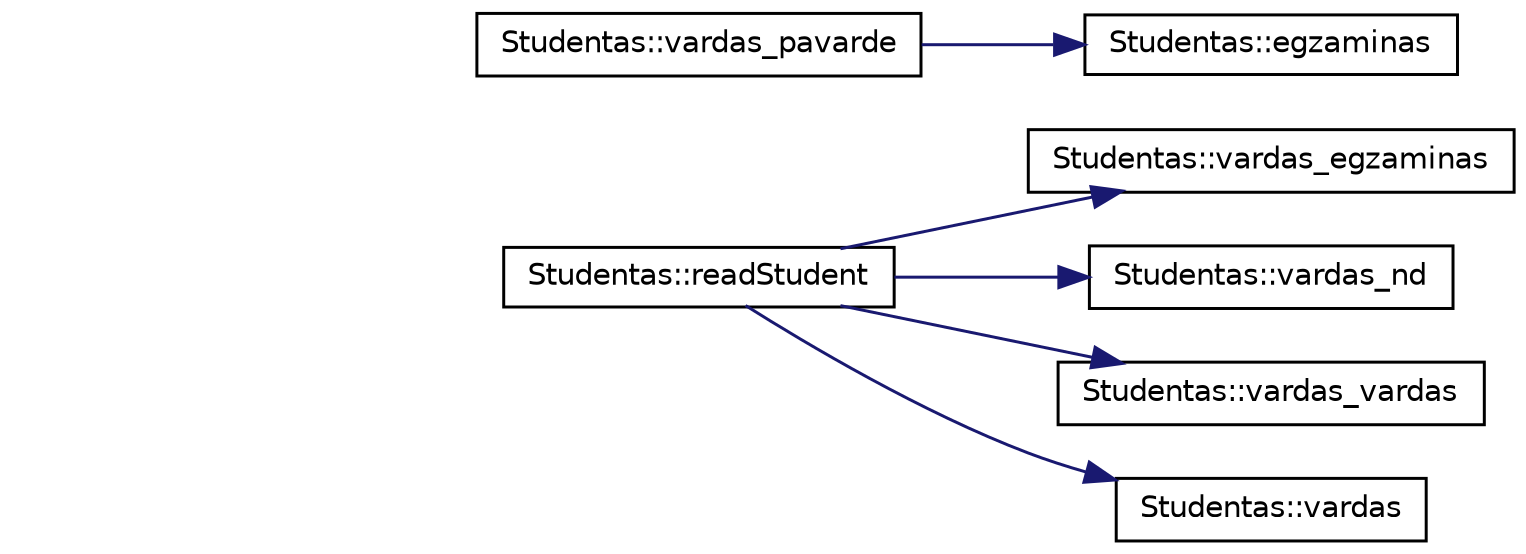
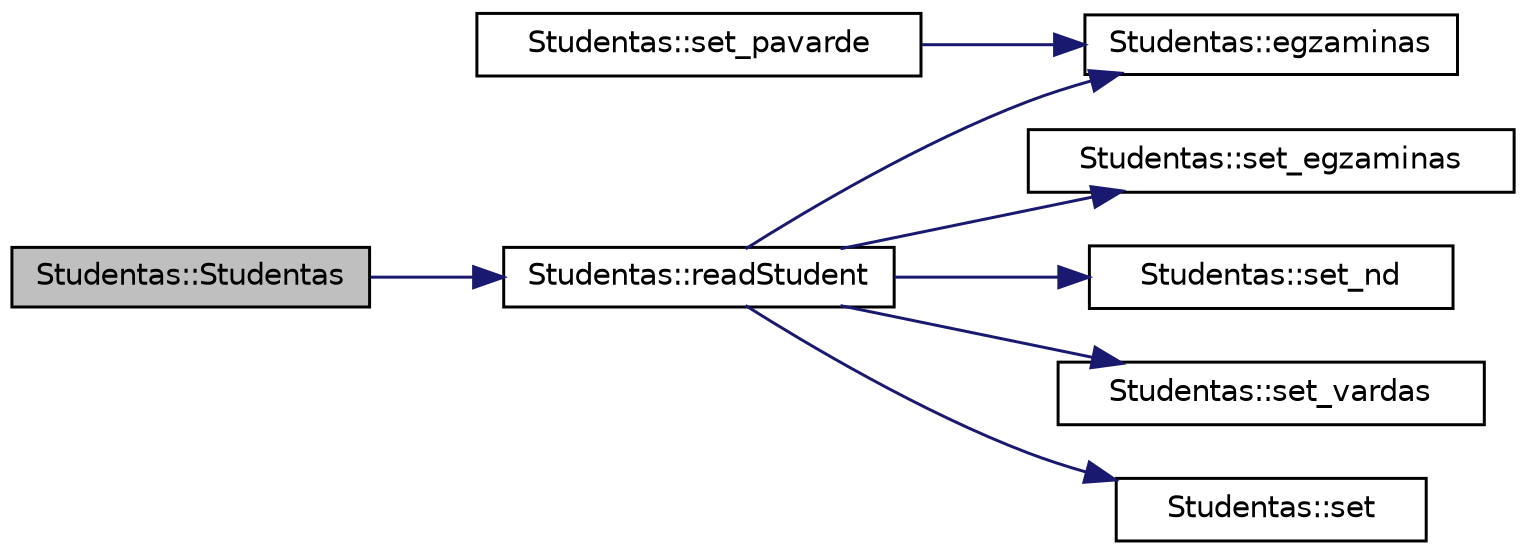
node "Studentas::vardas_pavarde": label "Studentas::vardas_pavarde" -> "Studentas::set_pavarde"
edge "Studentas::readStudent" -> "Studentas::egzaminas": added
node "Studentas::vardas_egzaminas": label "Studentas::vardas_egzaminas" -> "Studentas::set_egzaminas"
node "Studentas::Studentas": added
node "Studentas::vardas_nd": label "Studentas::vardas_nd" -> "Studentas::set_nd"
node "Studentas::vardas_vardas": label "Studentas::vardas_vardas" -> "Studentas::set_vardas"
node "Studentas::vardas": label "Studentas::vardas" -> "Studentas::set"
